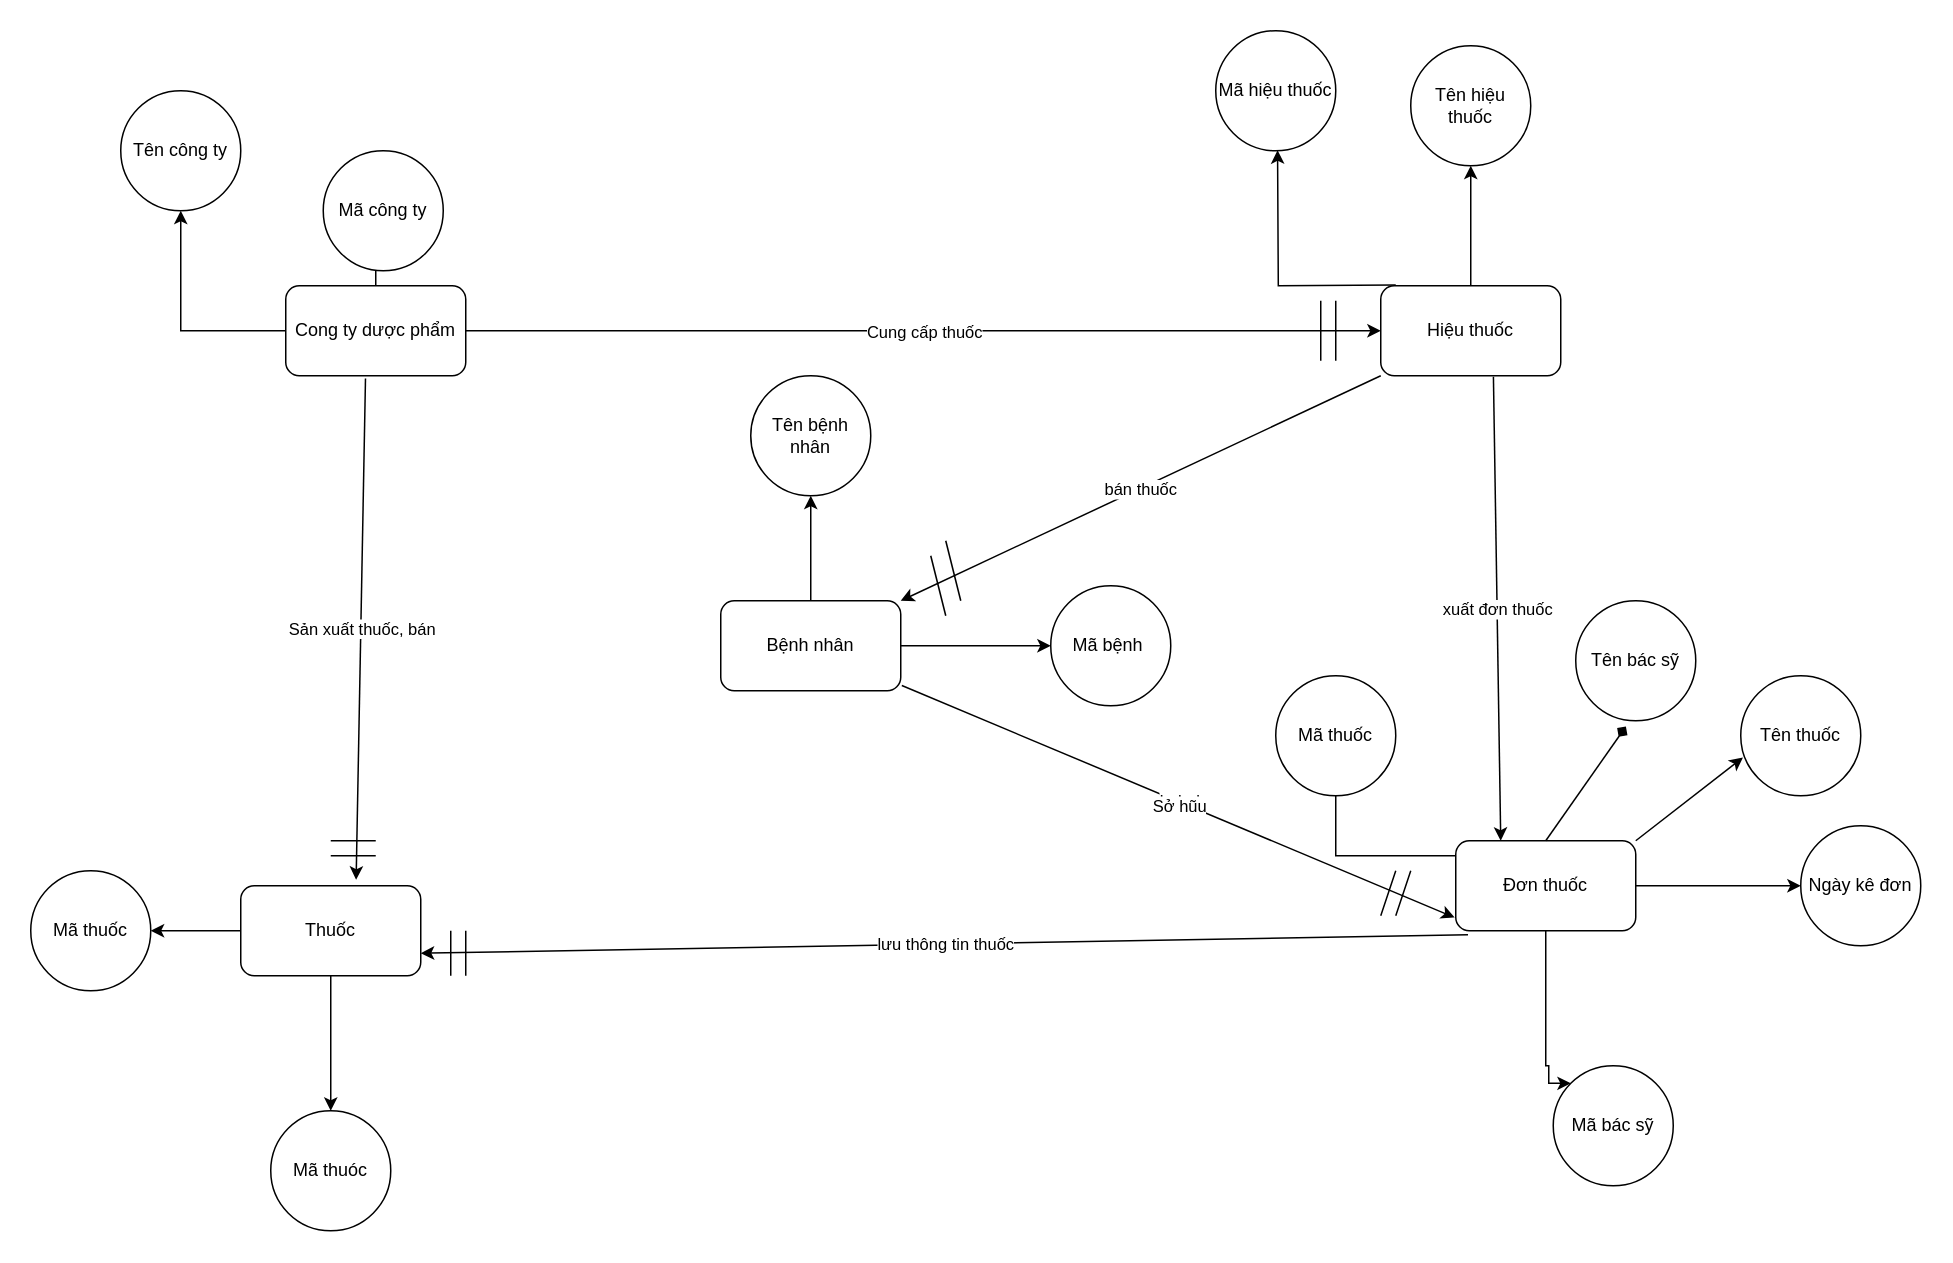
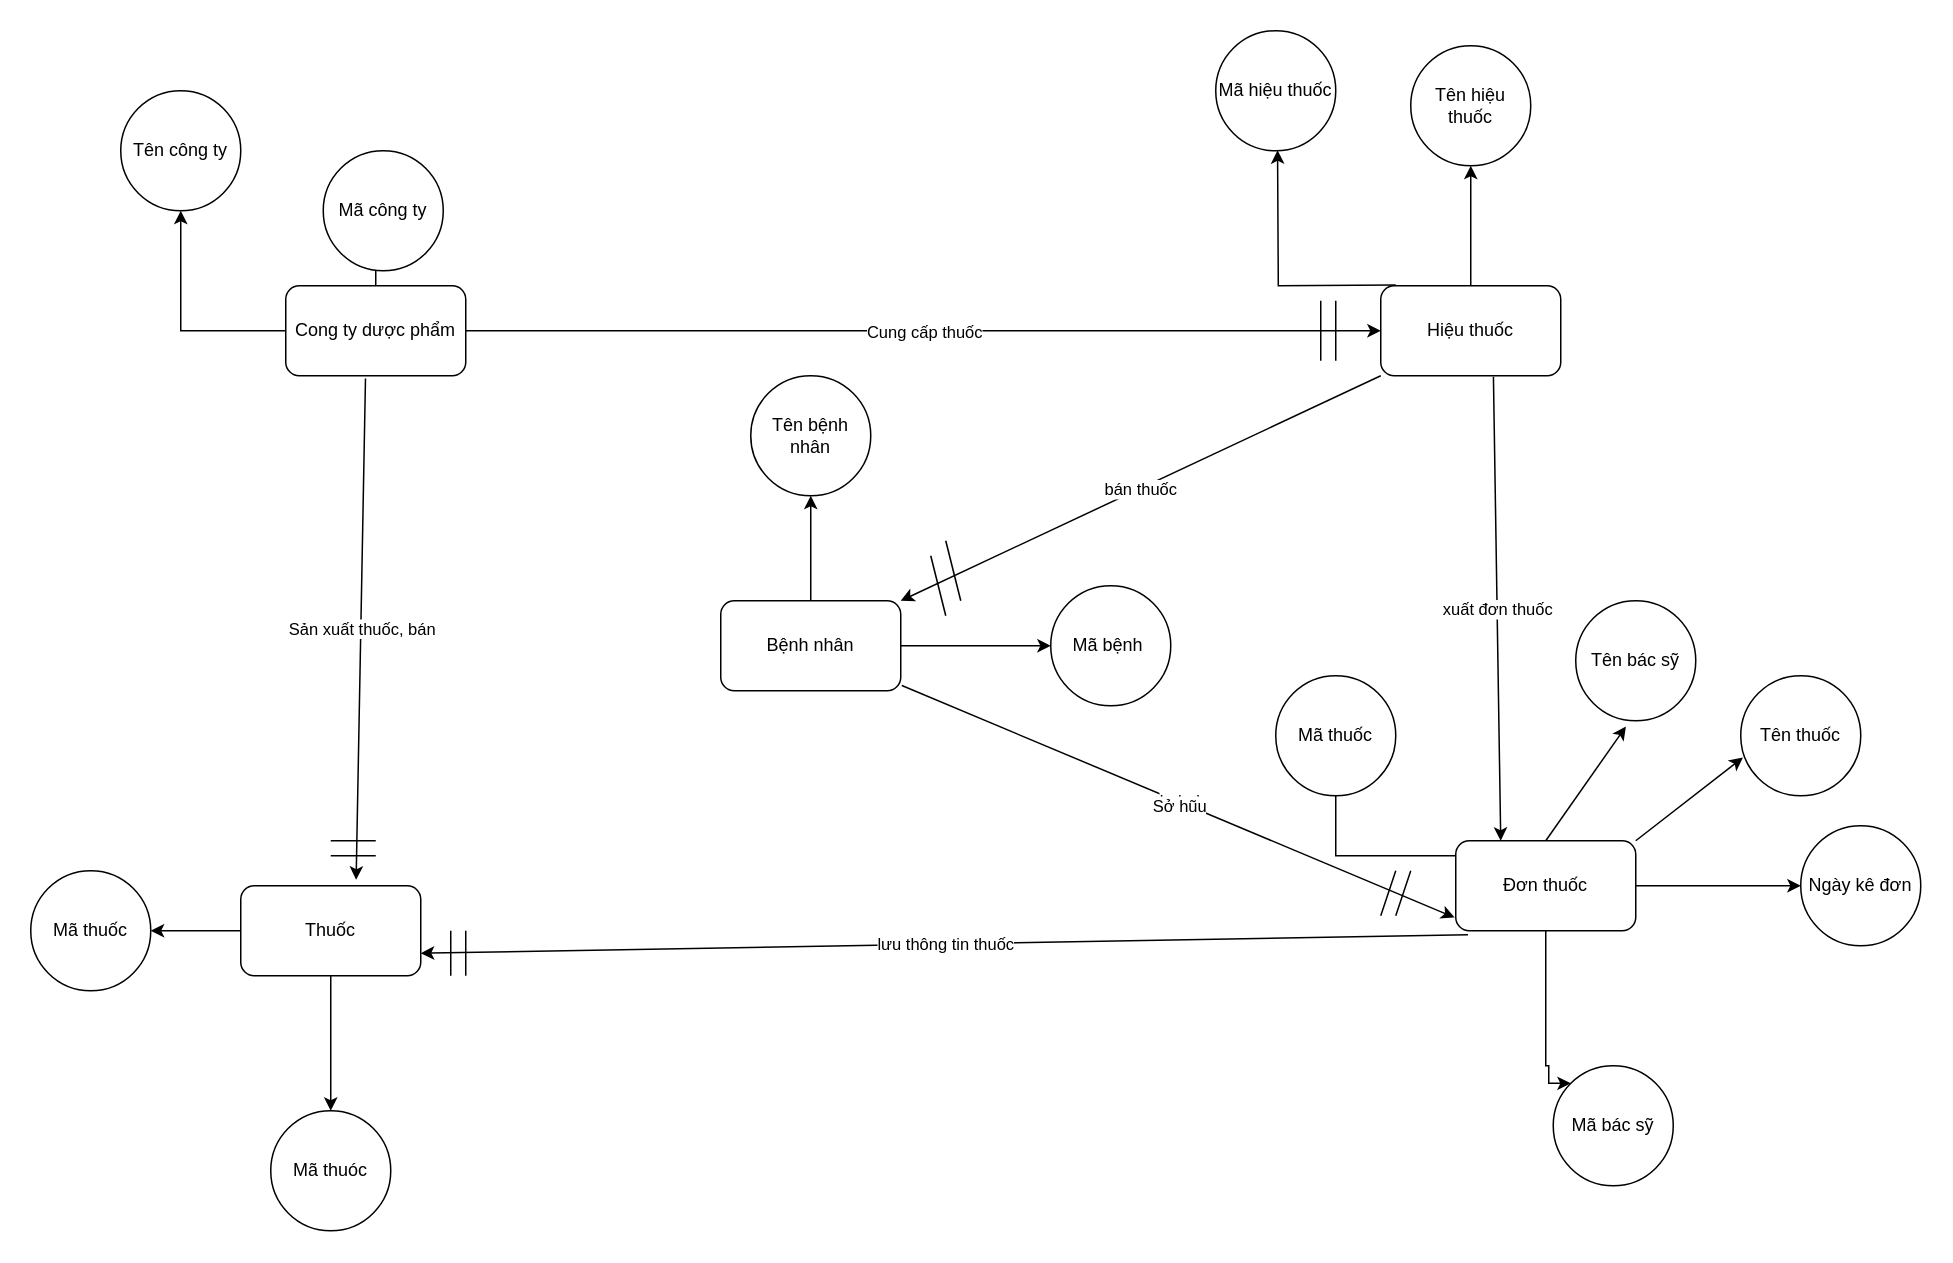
edge "Đơn thuốc" -> "Tên bác sỹ": arrowhead diamond -> classic
